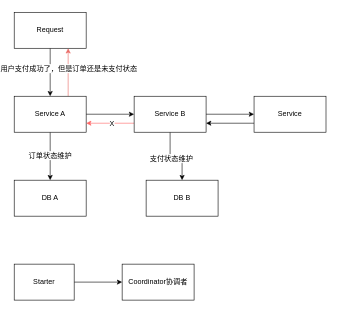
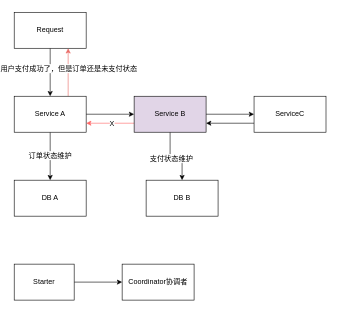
node "Service B": fillcolor #ffffff -> #e1d5e7
node "Service": label "Service" -> "ServiceC"
